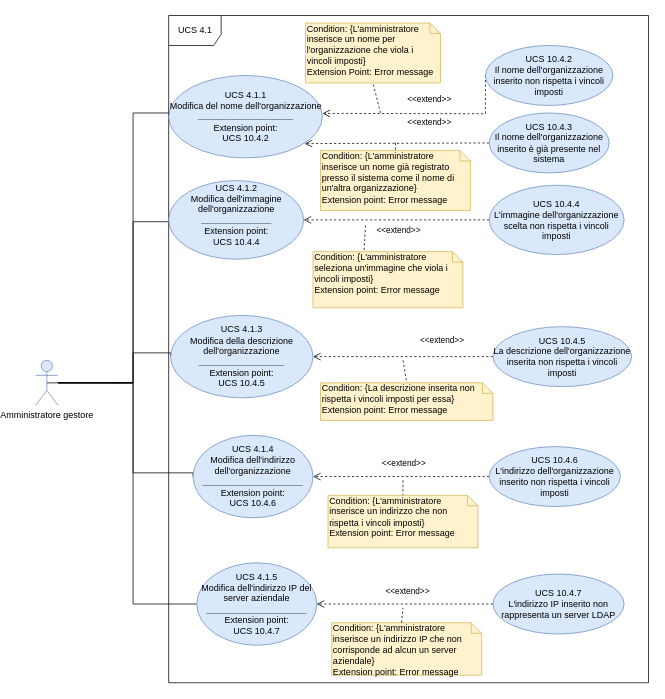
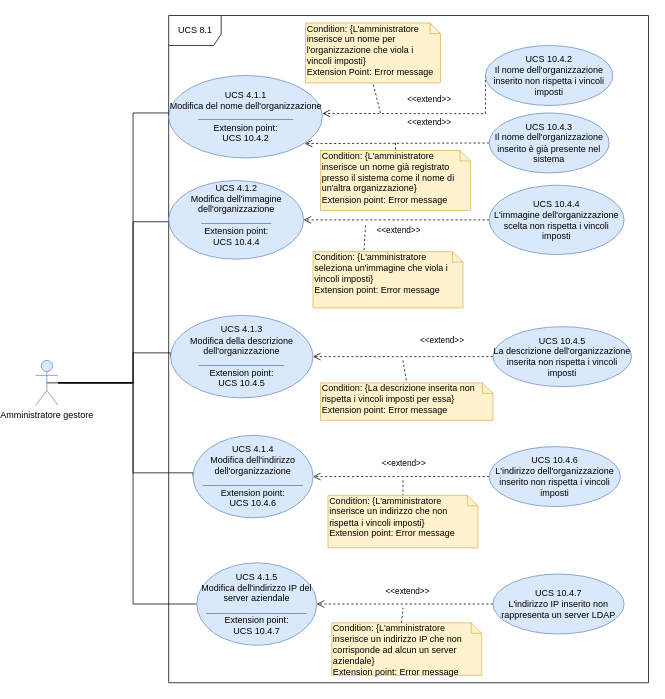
node "UCS 4.1": label "UCS 4.1" -> "UCS 8.1"
